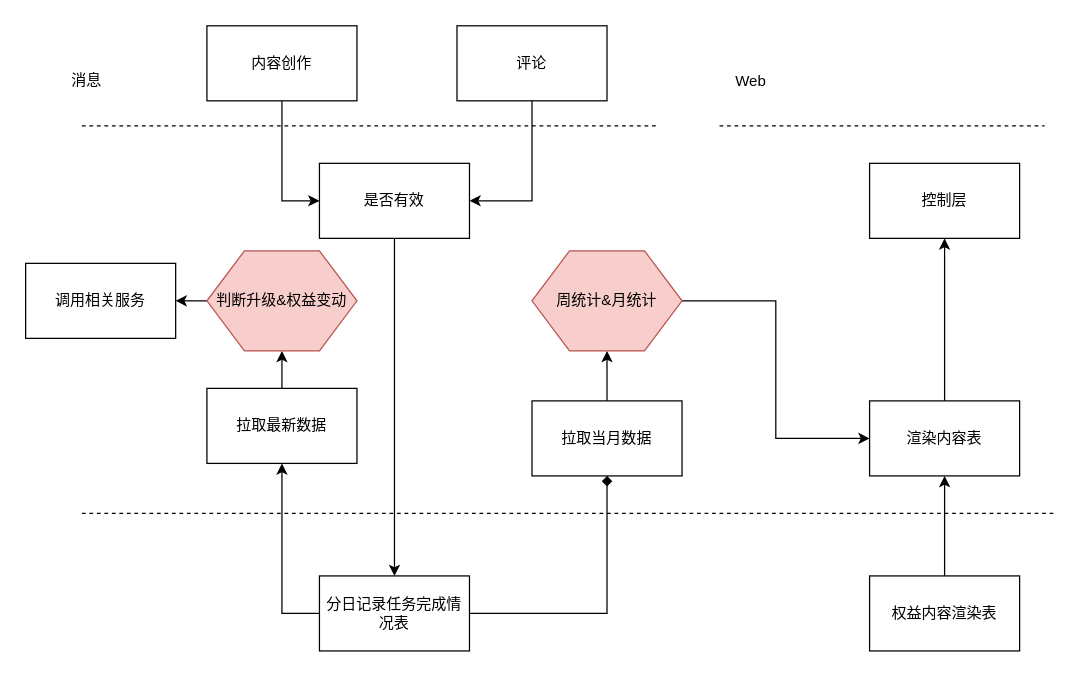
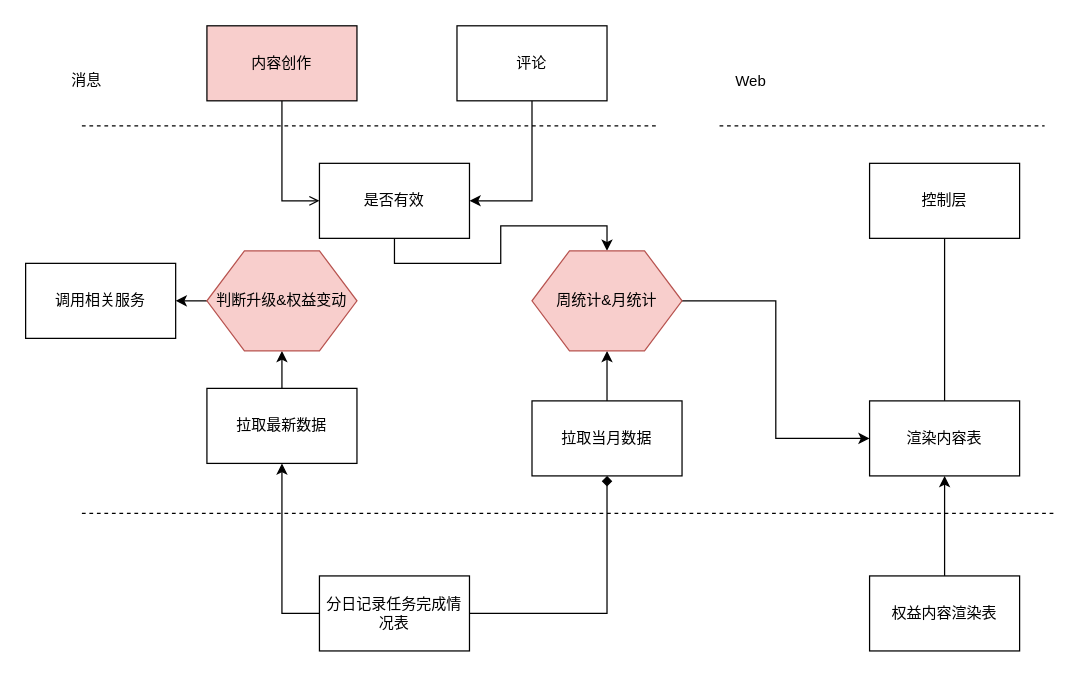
node "内容创作": fillcolor #ffffff -> #f8cecc
edge "内容创作" -> "是否有效": arrowhead classic -> open
edge "渲染内容表" -> "控制层": arrowhead classic -> none
edge "是否有效" -> "分日记录任务完成情况表": now "是否有效" -> "周统计&月统计"
